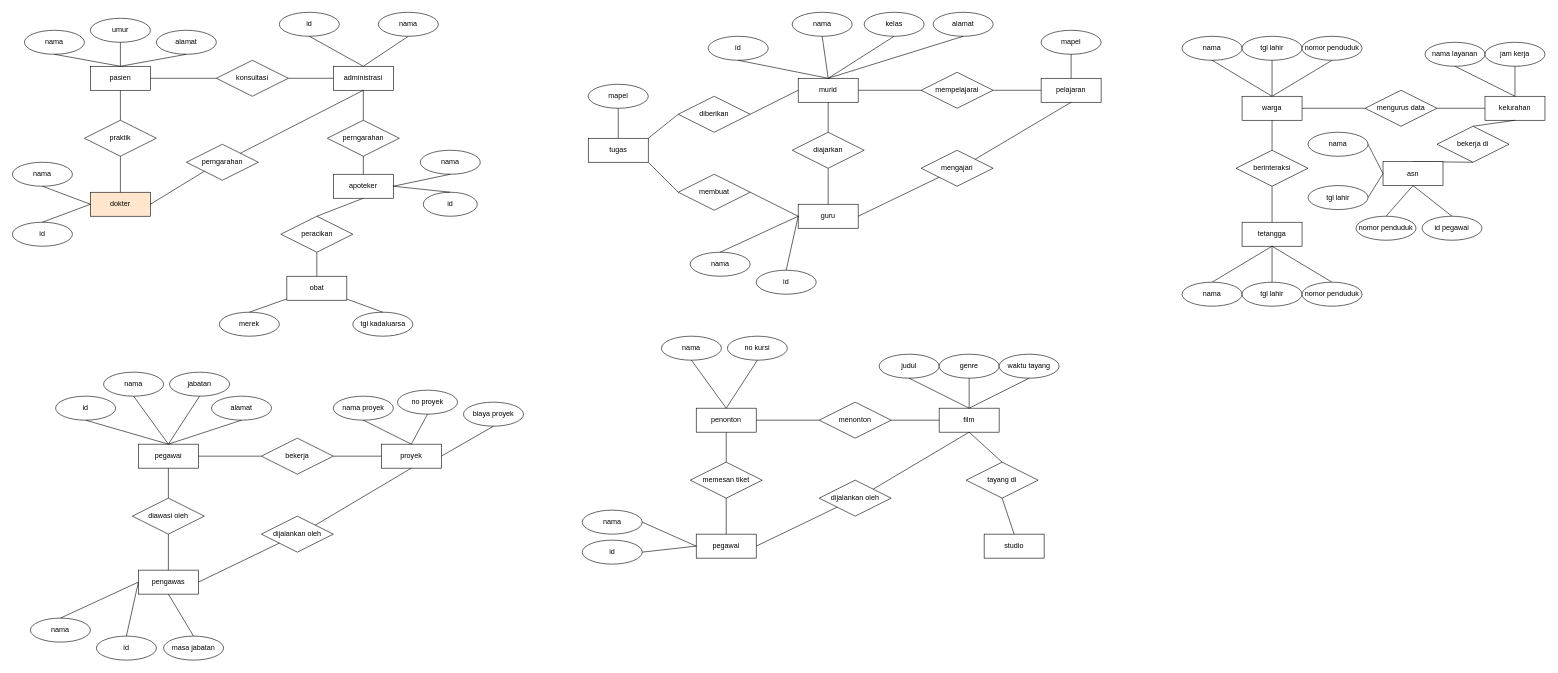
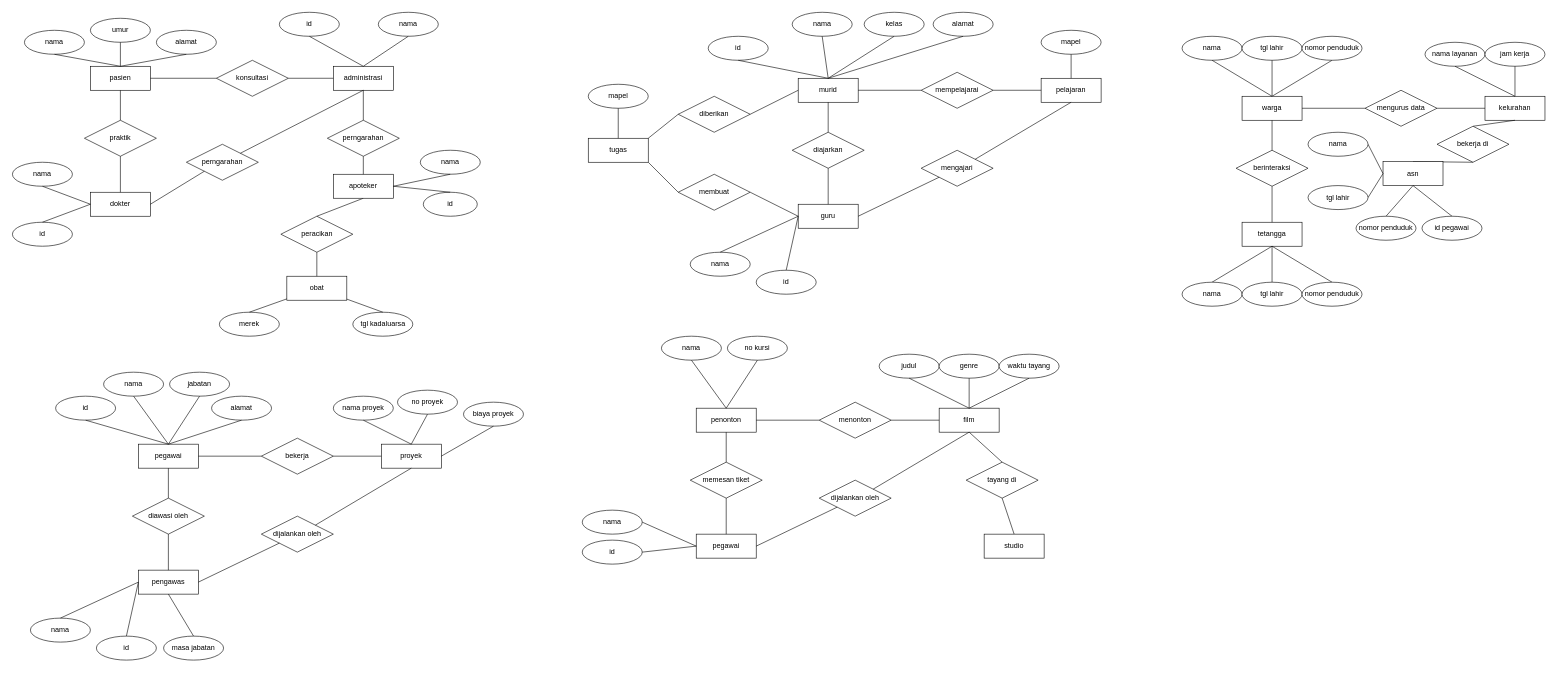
node "dokter": fillcolor #ffe6cc -> #ffffff
